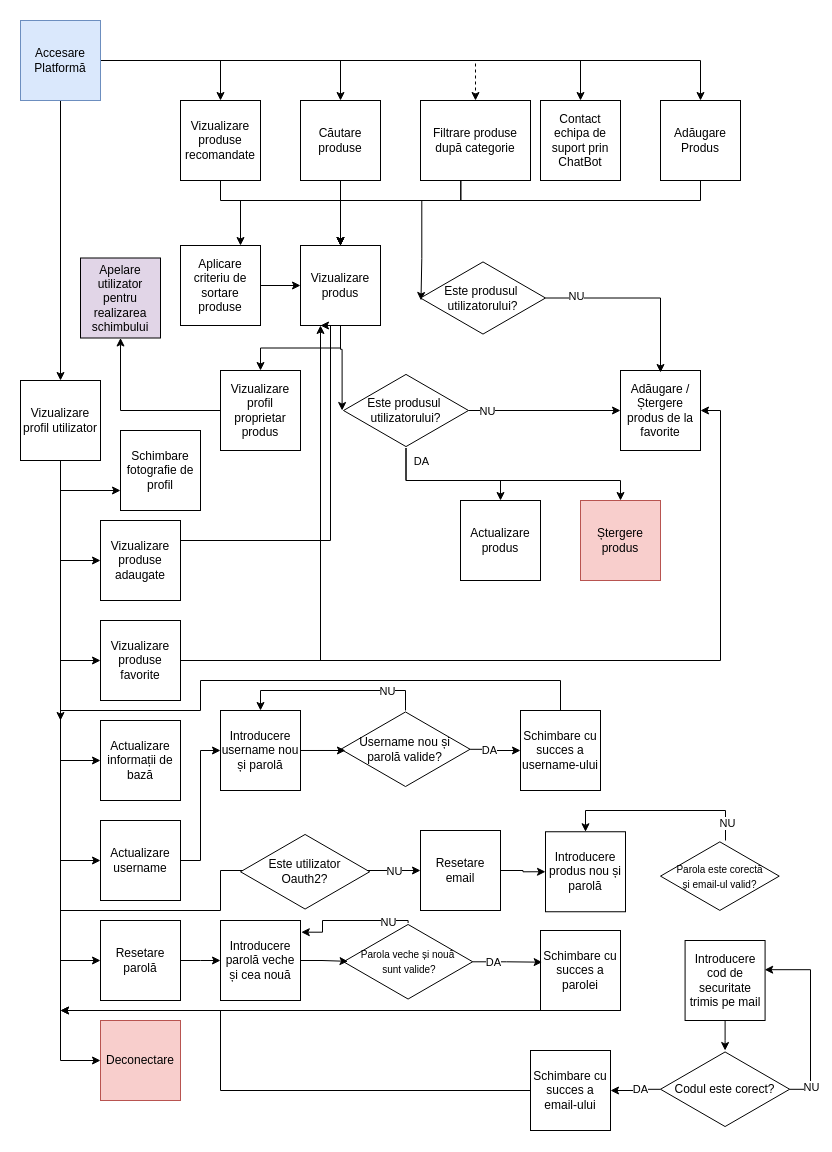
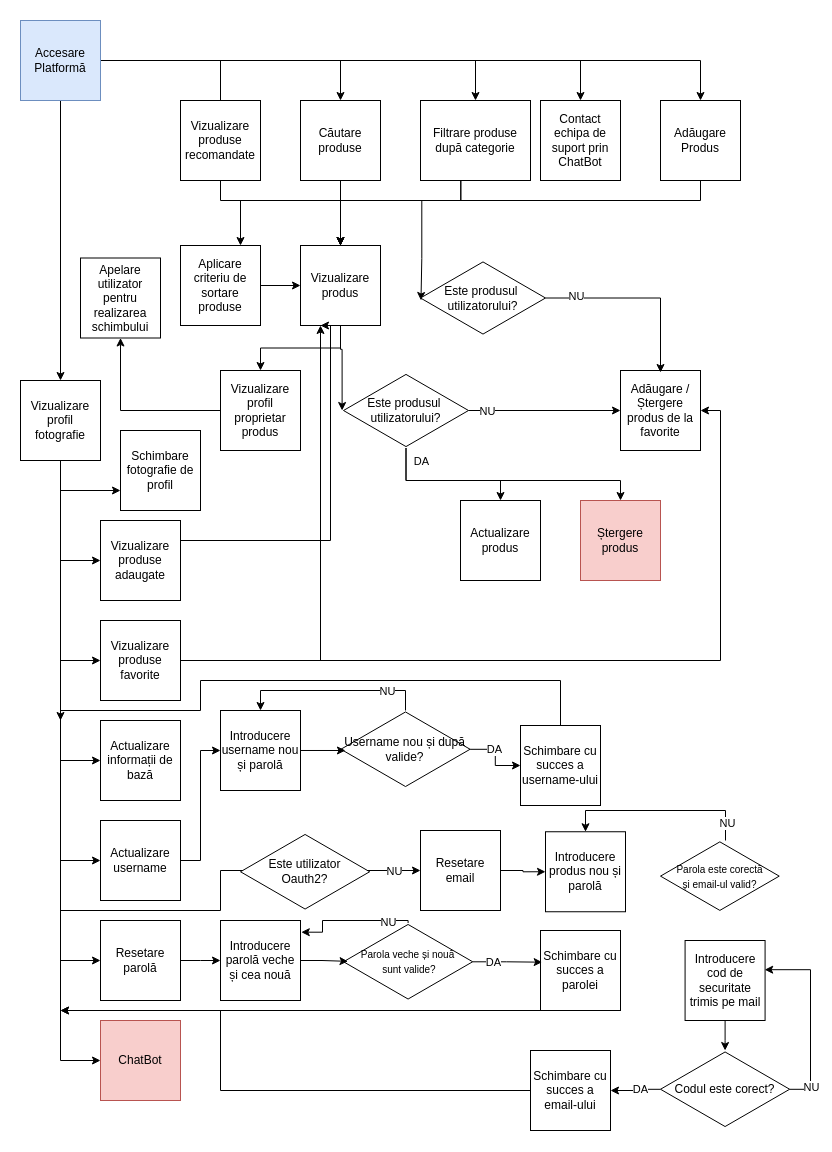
edge "Accesare Platformă" -> "Filtrare produse după categorie": style dashed -> solid
edge "Accesare Platformă" -> "Vizualizare produse recomandate": arrowhead classic -> none
node "Apelare utilizator pentru realizarea schimbului": fillcolor #e1d5e7 -> #ffffff
node "Vizualizare profil utilizator": label "Vizualizare profil utilizator" -> "Vizualizare profil fotografie"
node "Username nou și parolă valide?": label "Username nou și parolă valide?" -> "Username nou și după valide?"
node "Schimbare cu succes a username-ului": moved (561, 751) -> (561, 766)
node "Deconectare": label "Deconectare" -> "ChatBot"
